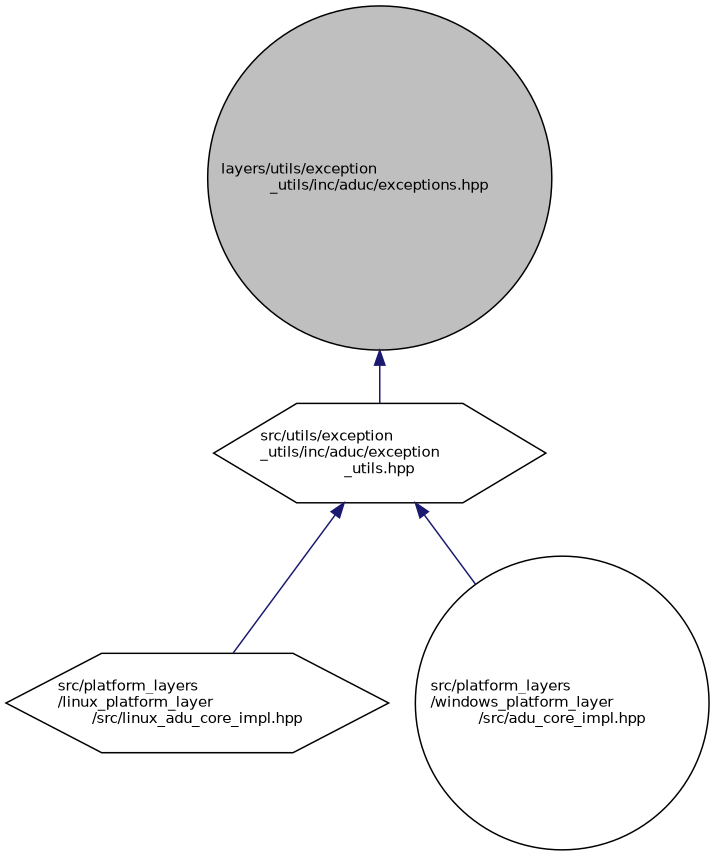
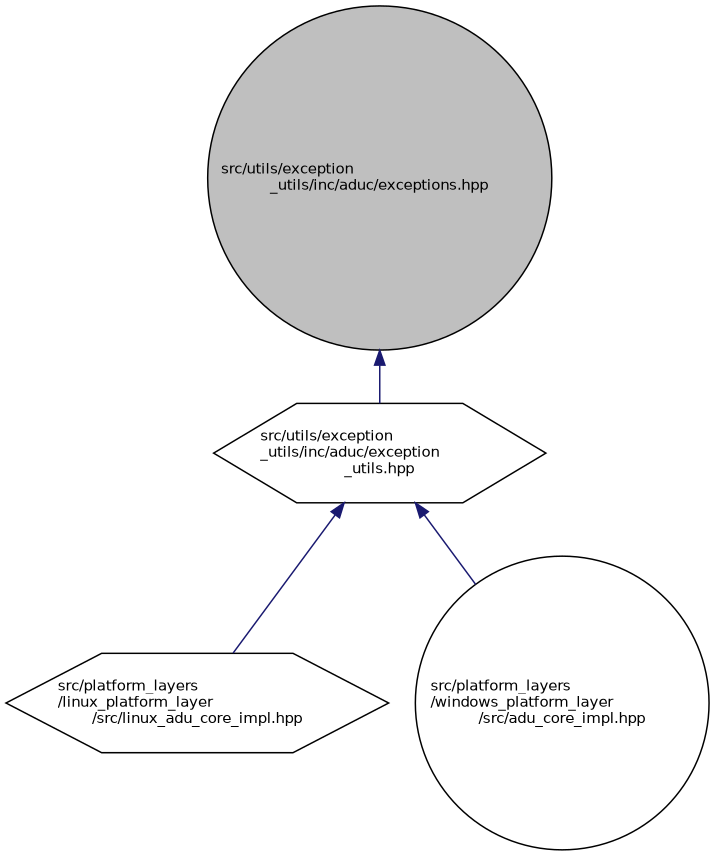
node "layers/utils/exception _utils/inc/aduc/exceptions.hpp": label "layers/utils/exception _utils/inc/aduc/exceptions.hpp" -> "src/utils/exception _utils/inc/aduc/exceptions.hpp"
